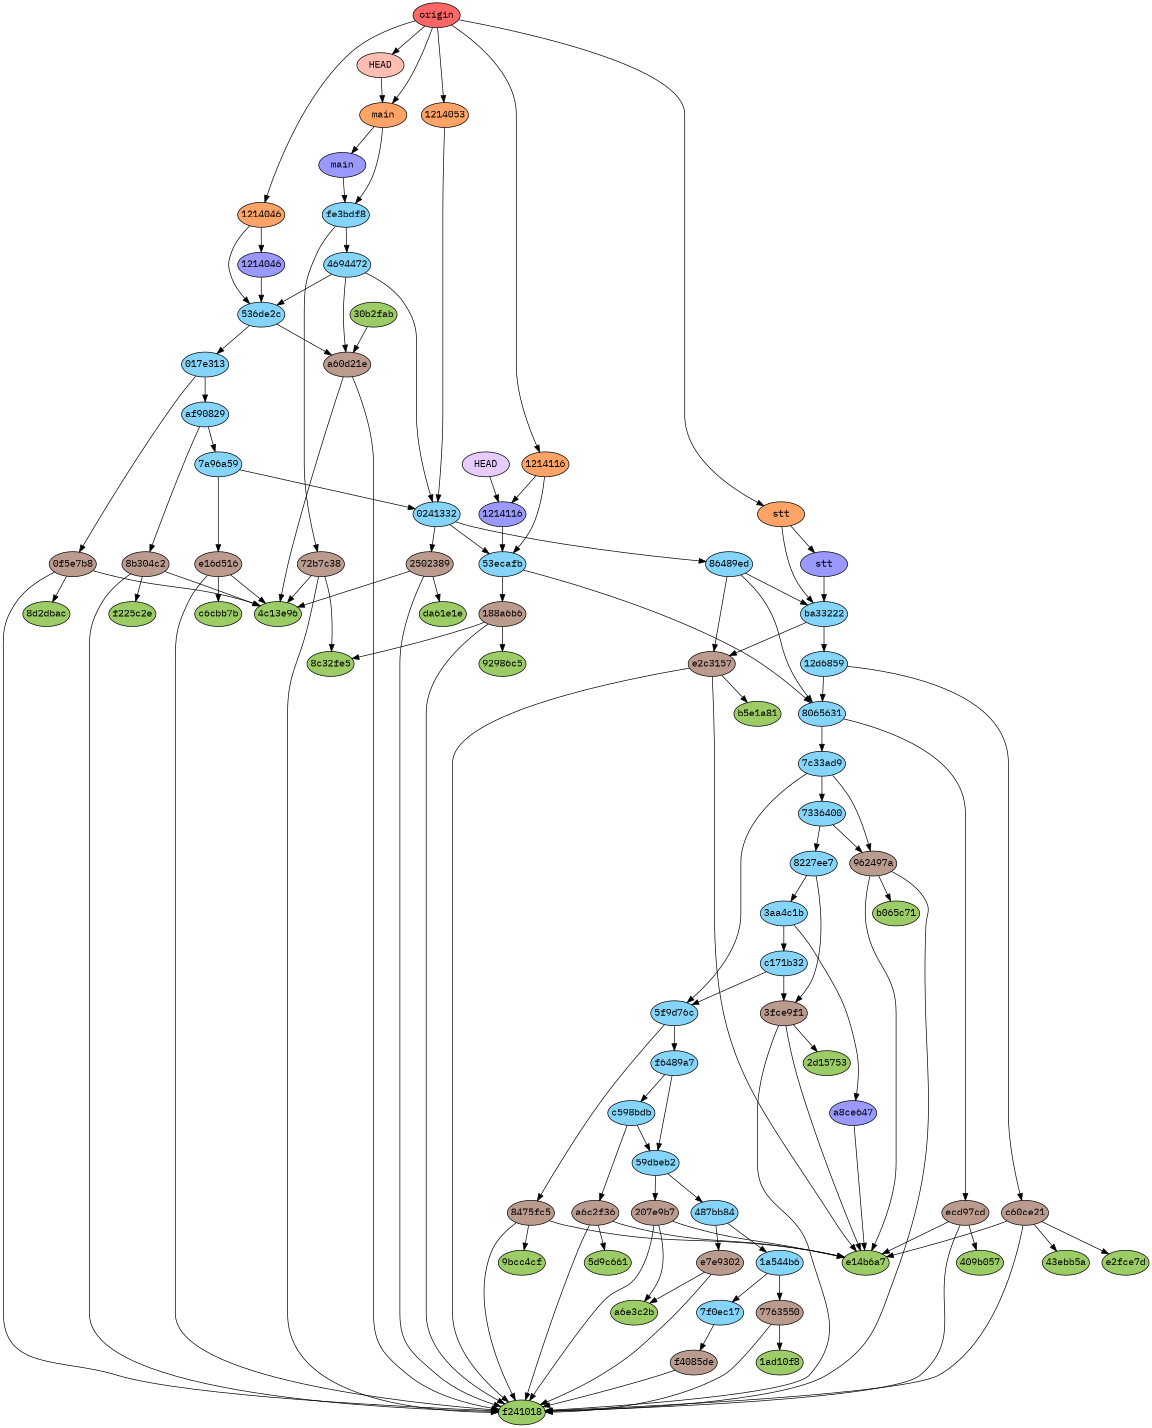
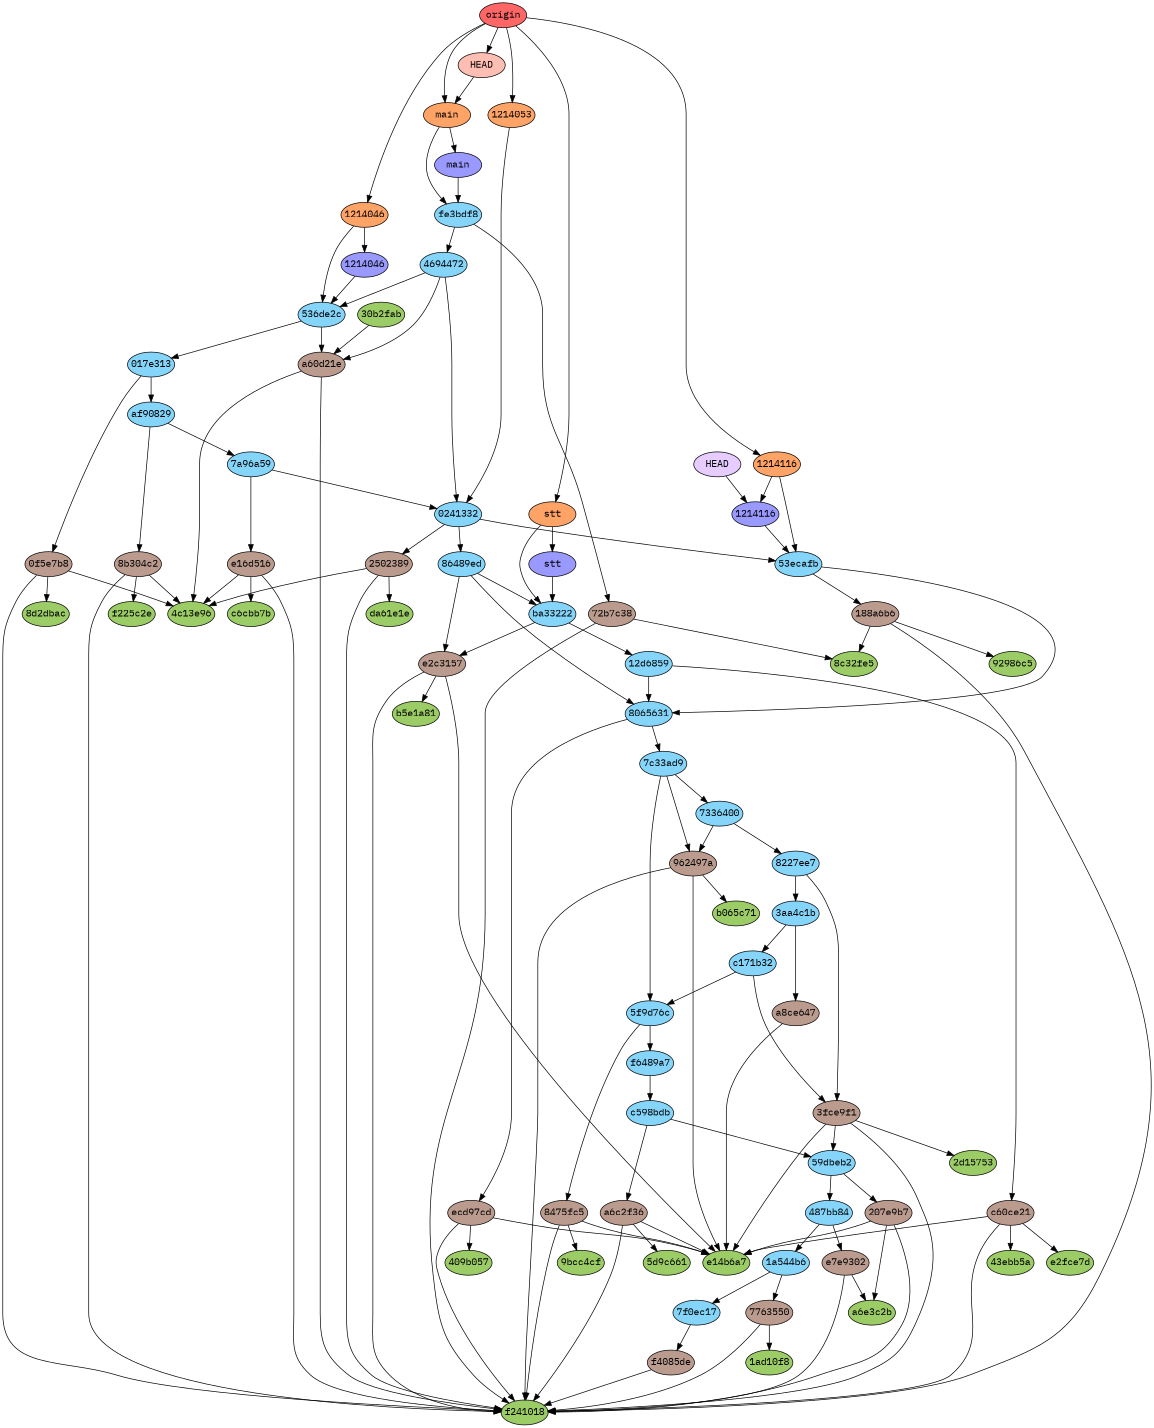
edge "72b7c38" -> "4c13e96": removed
edge "f6489a7" -> "59dbeb2": now "3fce9f1" -> "59dbeb2"
node "a8ce647": fillcolor #9999ff -> #bc9b8f
